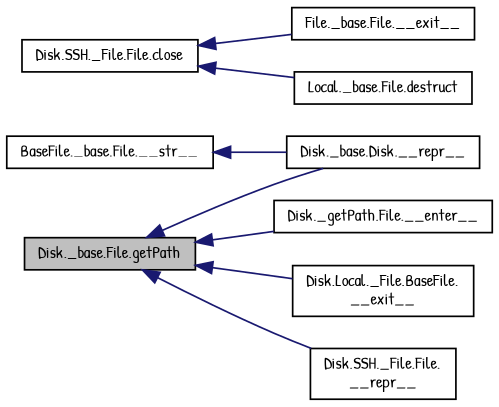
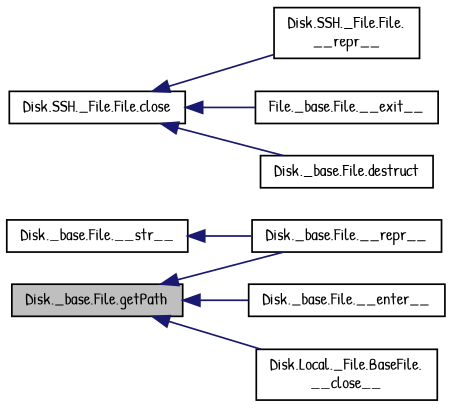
node "Local._base.File.destruct": label "Local._base.File.destruct" -> "Disk._base.File.destruct"
node "BaseFile._base.File.__str__": label "BaseFile._base.File.__str__" -> "Disk._base.File.__str__"
node "Disk._base.Disk.__repr__": label "Disk._base.Disk.__repr__" -> "Disk._base.File.__repr__"
node "Disk._getPath.File.__enter__": label "Disk._getPath.File.__enter__" -> "Disk._base.File.__enter__"
node "Disk.Local._File.BaseFile. __exit__": label "Disk.Local._File.BaseFile. __exit__" -> "Disk.Local._File.BaseFile. __close__"
edge "Disk.SSH._File.File. __repr__" -> "Disk._base.File.getPath": now "Disk.SSH._File.File. __repr__" -> "Disk.SSH._File.File.close"
